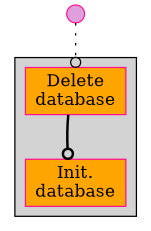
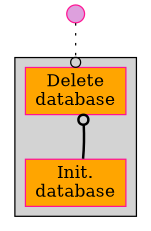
edge "Delete database" -> "Init. database": reversed
